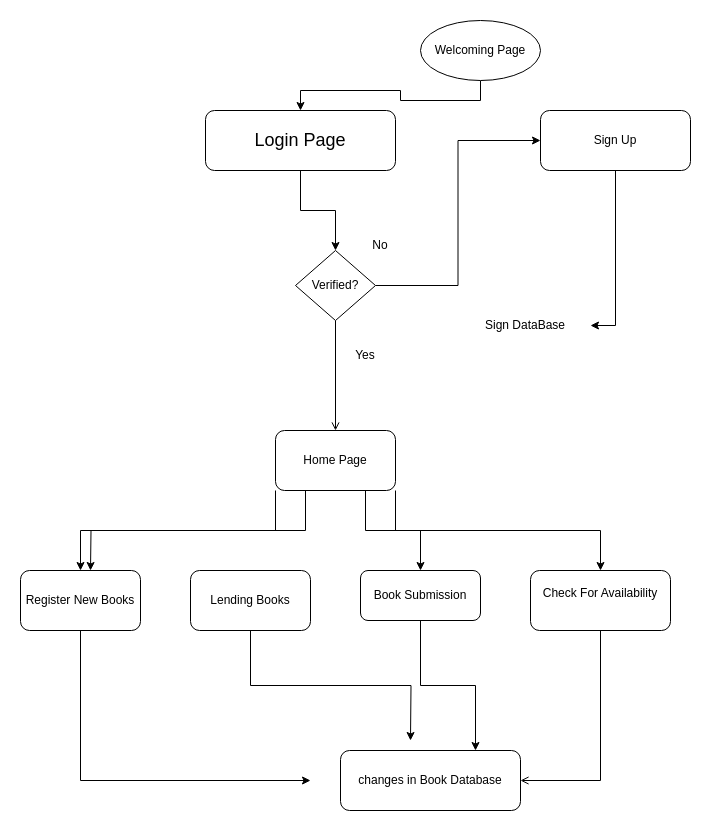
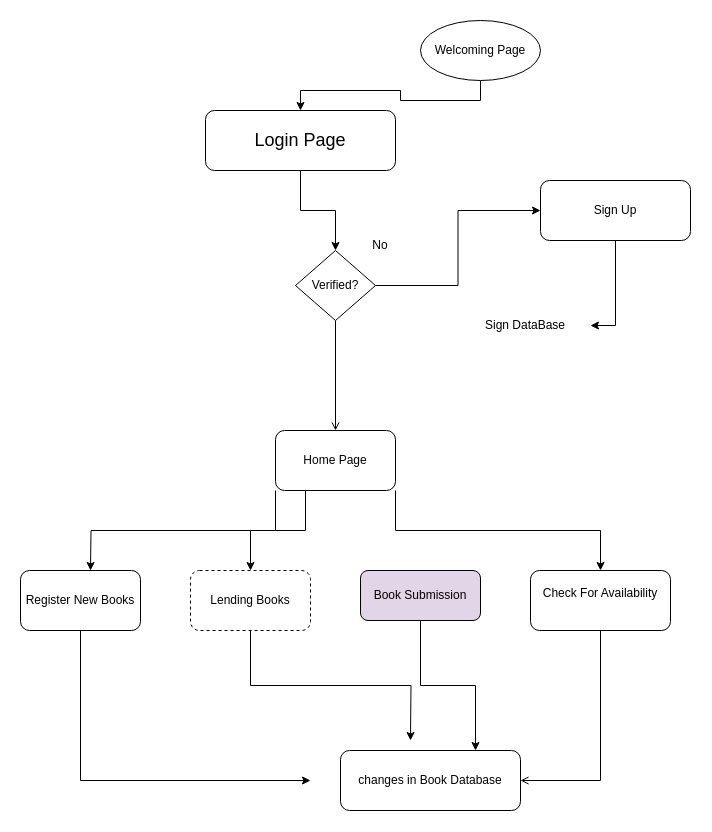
node "Sign Up": moved (616, 141) -> (616, 211)
node "Yes": removed
edge "Home Page" -> "Book Submission": removed
edge "Home Page" -> "Register New Books": now "Home Page" -> "Lending Books"
node "Book Submission": fillcolor #ffffff -> #e1d5e7
node "Lending Books": style solid -> dashed
